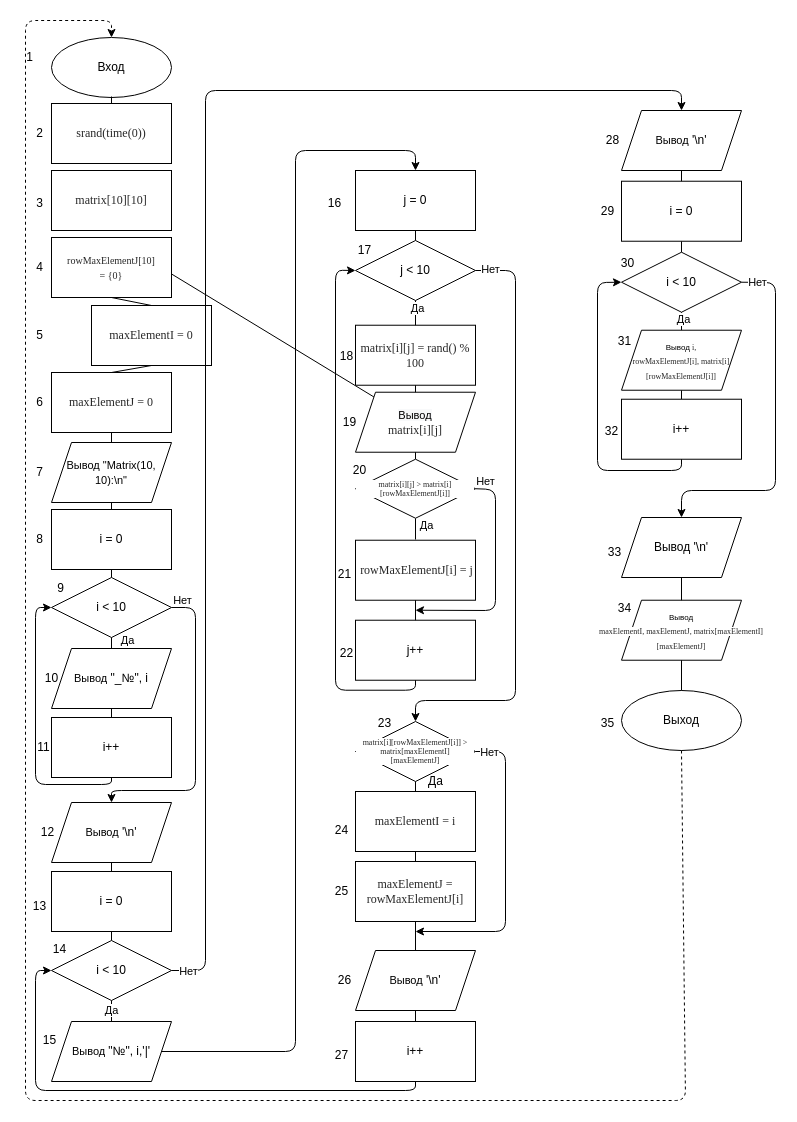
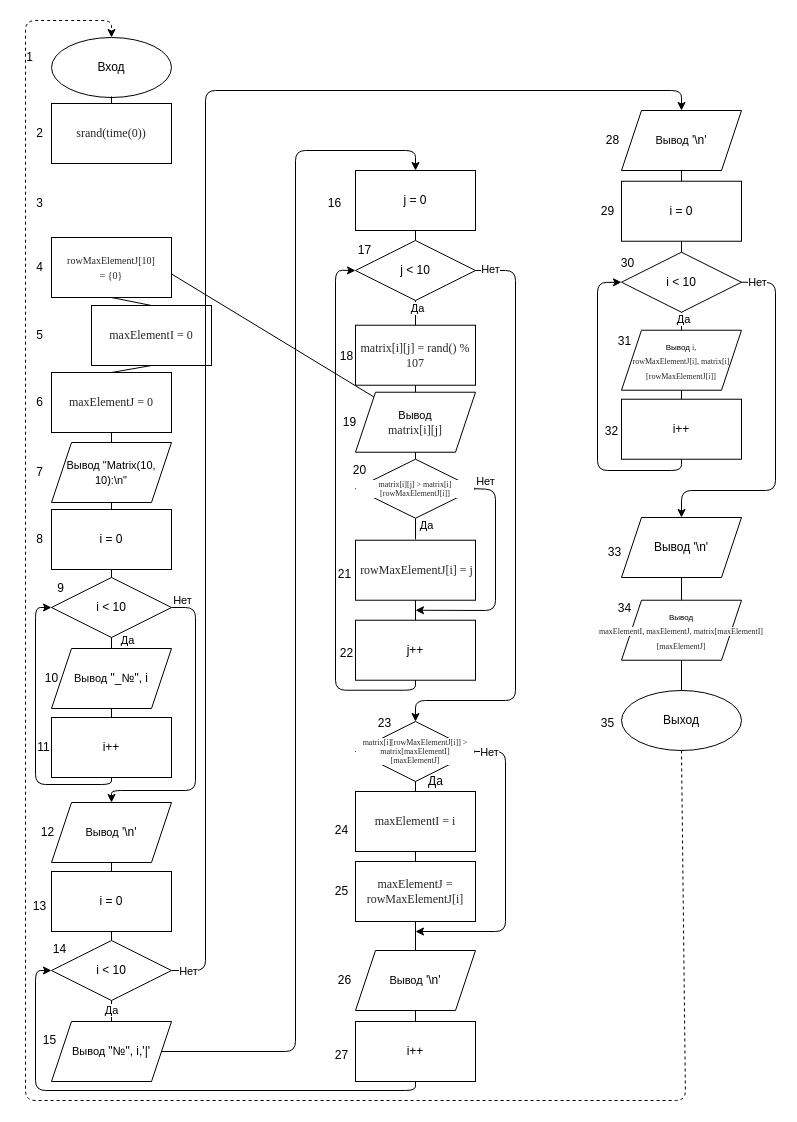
node "matrix[10][10]": removed
node "matrix[i][j] = rand() % 100": label "matrix[i][j] = rand() % 100" -> "matrix[i][j] = rand() % 107"
